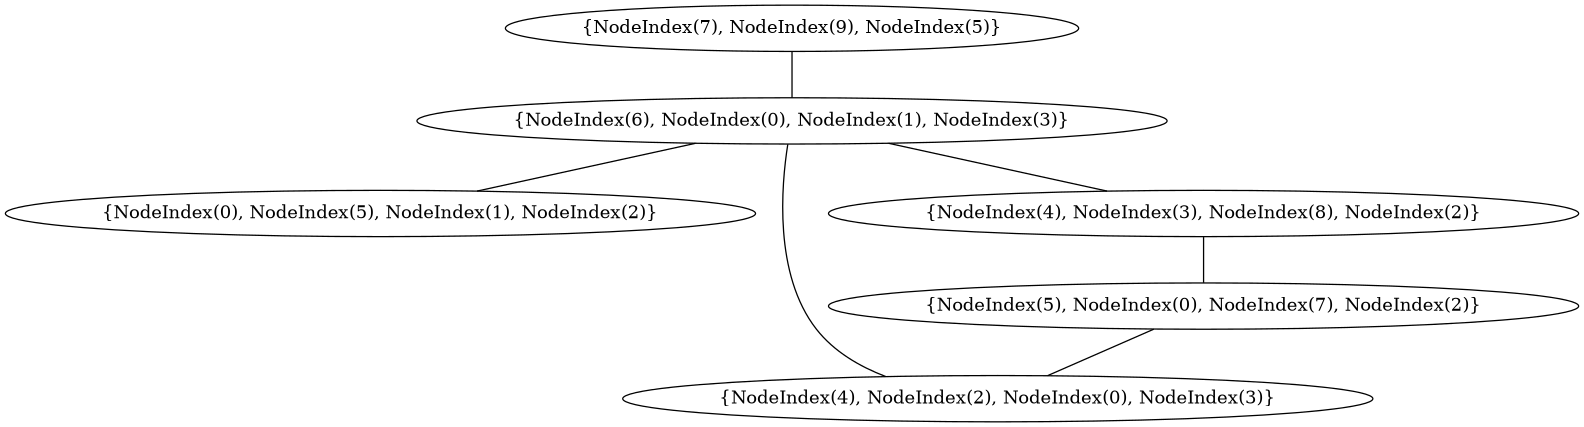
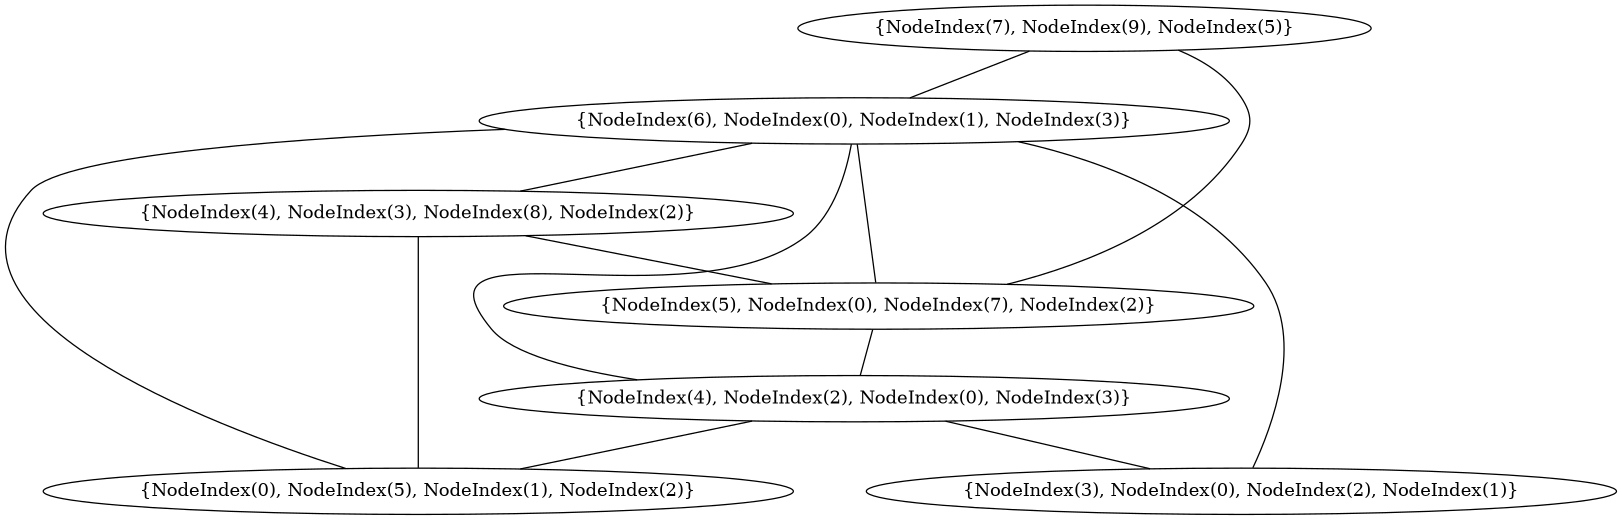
edge "{NodeIndex(7), NodeIndex(9), NodeIndex(5)}" -- "{NodeIndex(5), NodeIndex(0), NodeIndex(7), NodeIndex(2)}": added
edge "{NodeIndex(6), NodeIndex(0), NodeIndex(1), NodeIndex(3)}" -- "{NodeIndex(5), NodeIndex(0), NodeIndex(7), NodeIndex(2)}": added
edge "{NodeIndex(4), NodeIndex(3), NodeIndex(8), NodeIndex(2)}" -- "{NodeIndex(0), NodeIndex(5), NodeIndex(1), NodeIndex(2)}": added
edge "{NodeIndex(4), NodeIndex(2), NodeIndex(0), NodeIndex(3)}" -- "{NodeIndex(0), NodeIndex(5), NodeIndex(1), NodeIndex(2)}": added
node "{NodeIndex(3), NodeIndex(0), NodeIndex(2), NodeIndex(1)}": added
